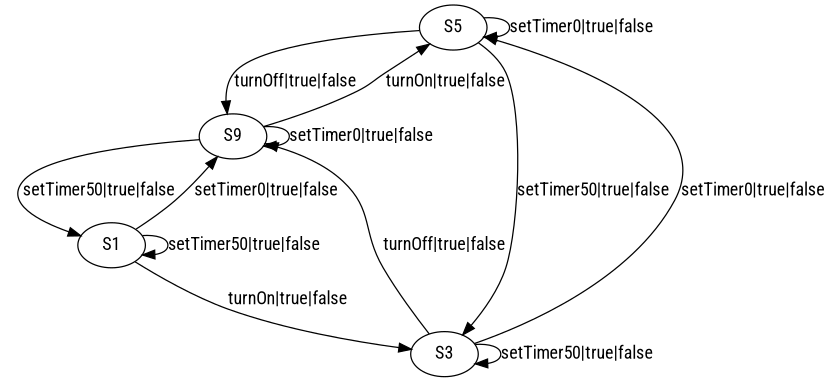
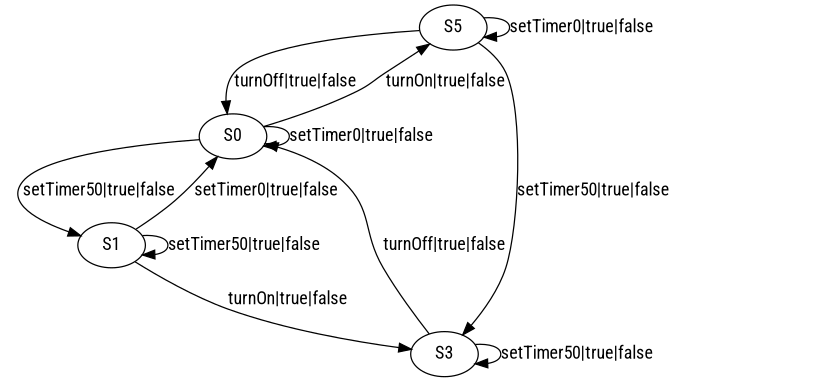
node "S9": label "S9" -> "S0"
edge "S3" -> "S5": removed, label "setTimer0|true|false"
